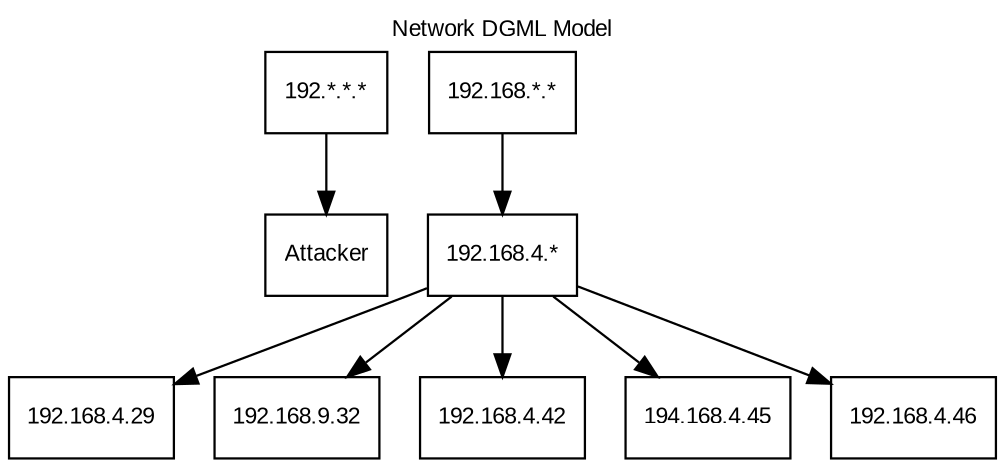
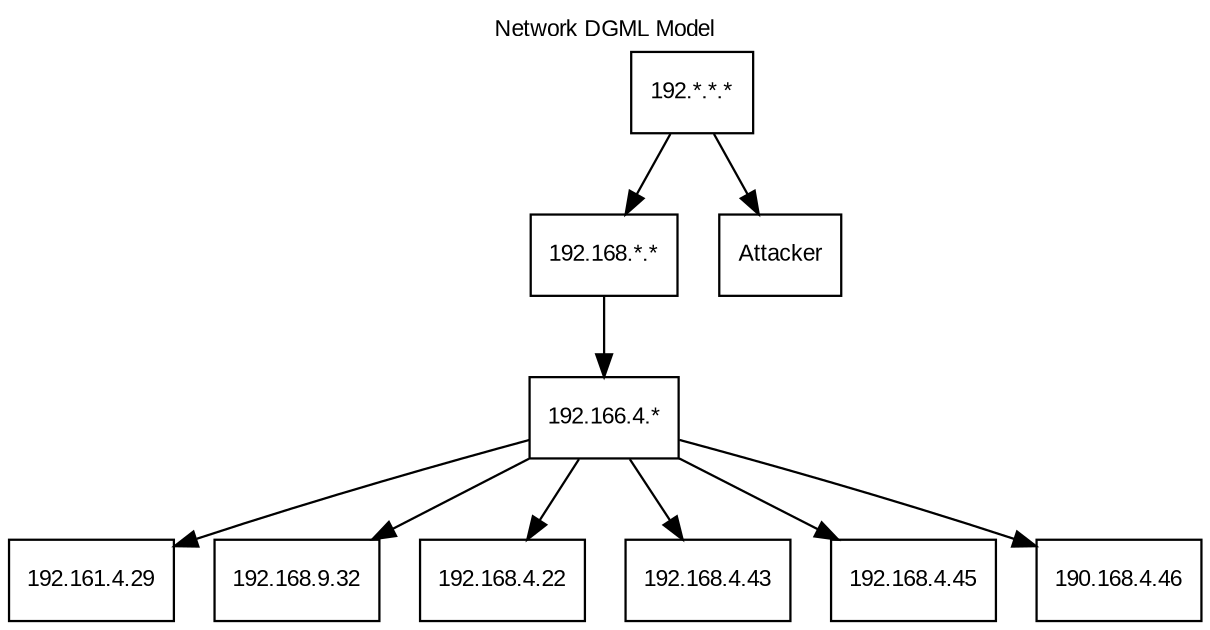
edge "192.*.*.*" -> "192.168.*.*": added
node "192.168.4.*": label "192.168.4.*" -> "192.166.4.*"
node "192.168.4.29": label "192.168.4.29" -> "192.161.4.29"
node "192.168.4.42": label "192.168.4.42" -> "192.168.4.22"
node "194.168.4.45": label "194.168.4.45" -> "192.168.4.45"
node "192.168.4.46": label "192.168.4.46" -> "190.168.4.46"
node "192.168.4.43": added
